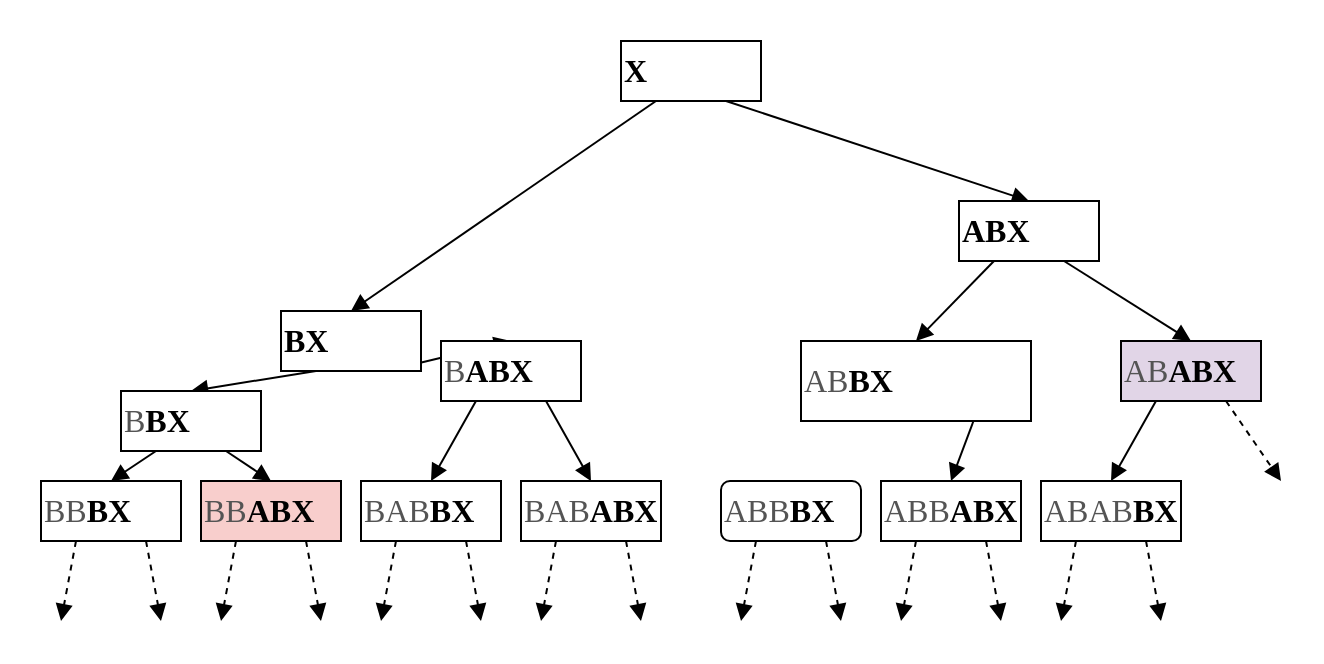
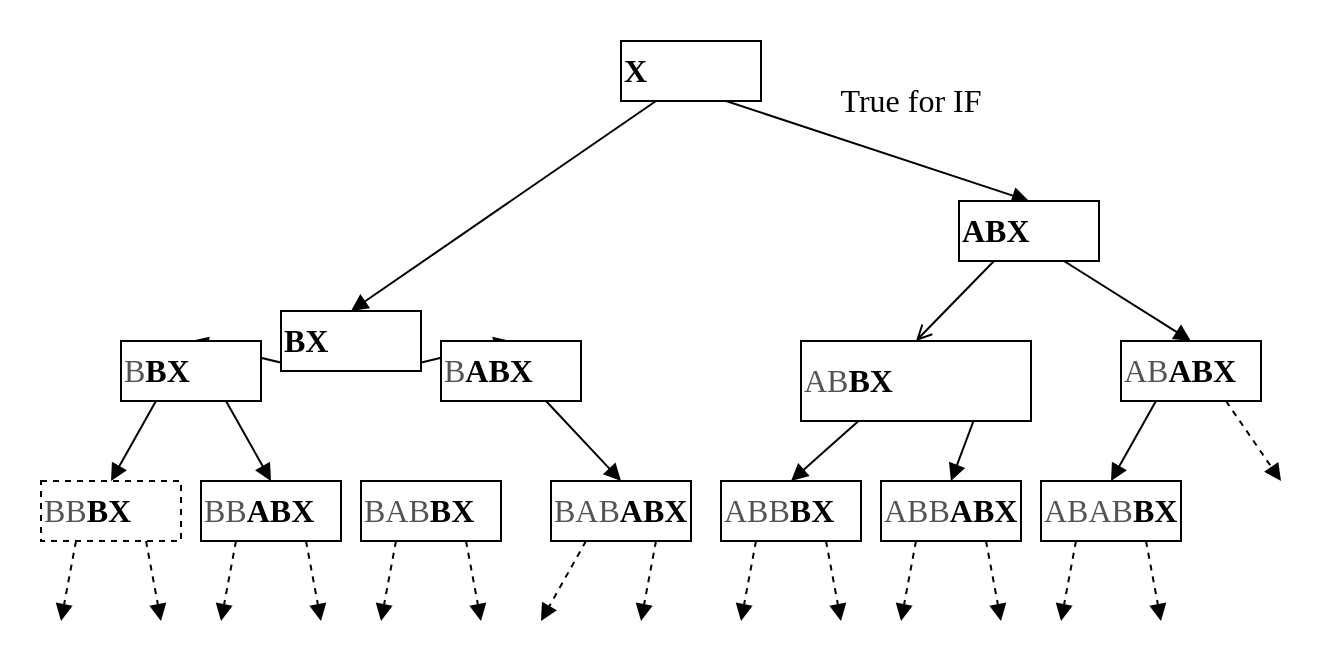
node "True for IF": added
edge "ABX" -> "ABBX": arrowhead block -> open
node "ABABX": fillcolor #e1d5e7 -> #ffffff
node "BBX": moved (191, 421) -> (191, 371)
edge "BABX" -> "BABBX": removed
edge "ABBX" -> "ABBBX": added
node "BBBX": style solid -> dashed
node "BBABX": fillcolor #f8cecc -> #ffffff
node "BABABX": moved (591, 511) -> (621, 511)
node "ABBBX": shape rounded rectangle -> rectangle
